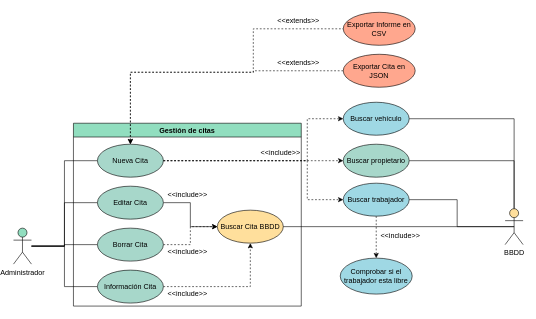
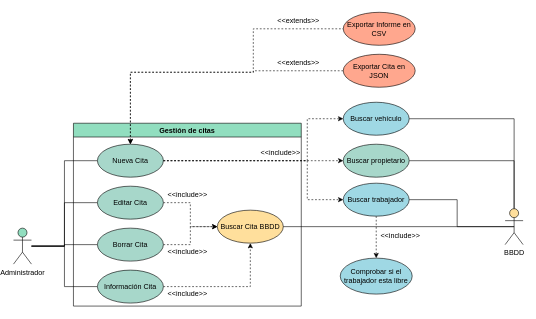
edge "Editar Cita" -> "Buscar Cita BBDD": style solid -> dashed
